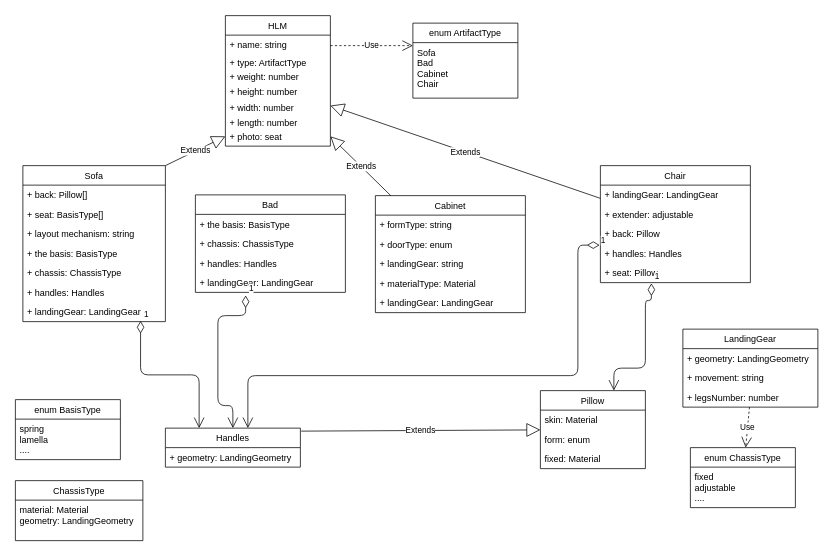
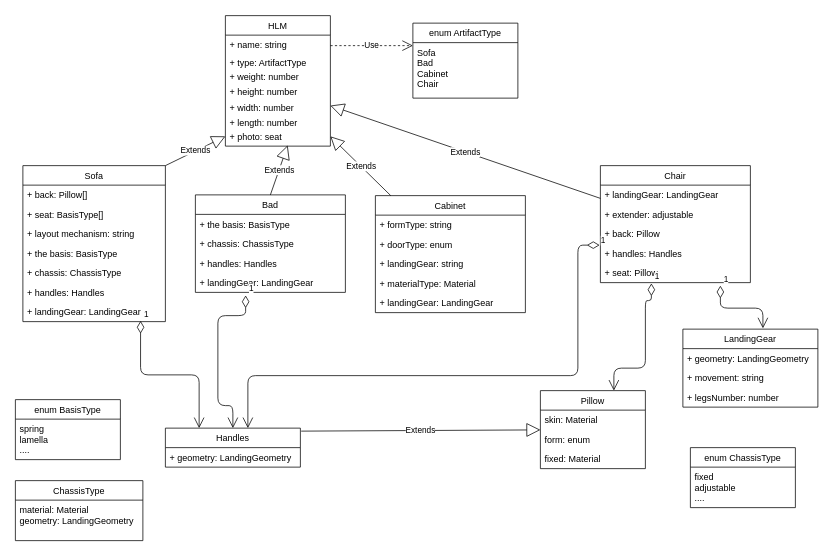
edge "Bad" -> "+ photo: seat": added, label "Extends"
edge "+ seat: Pillow" -- "LandingGear": added, label "1"
edge "+ legsNumber: number" -> "enum ChassisType": removed, label "Use"
